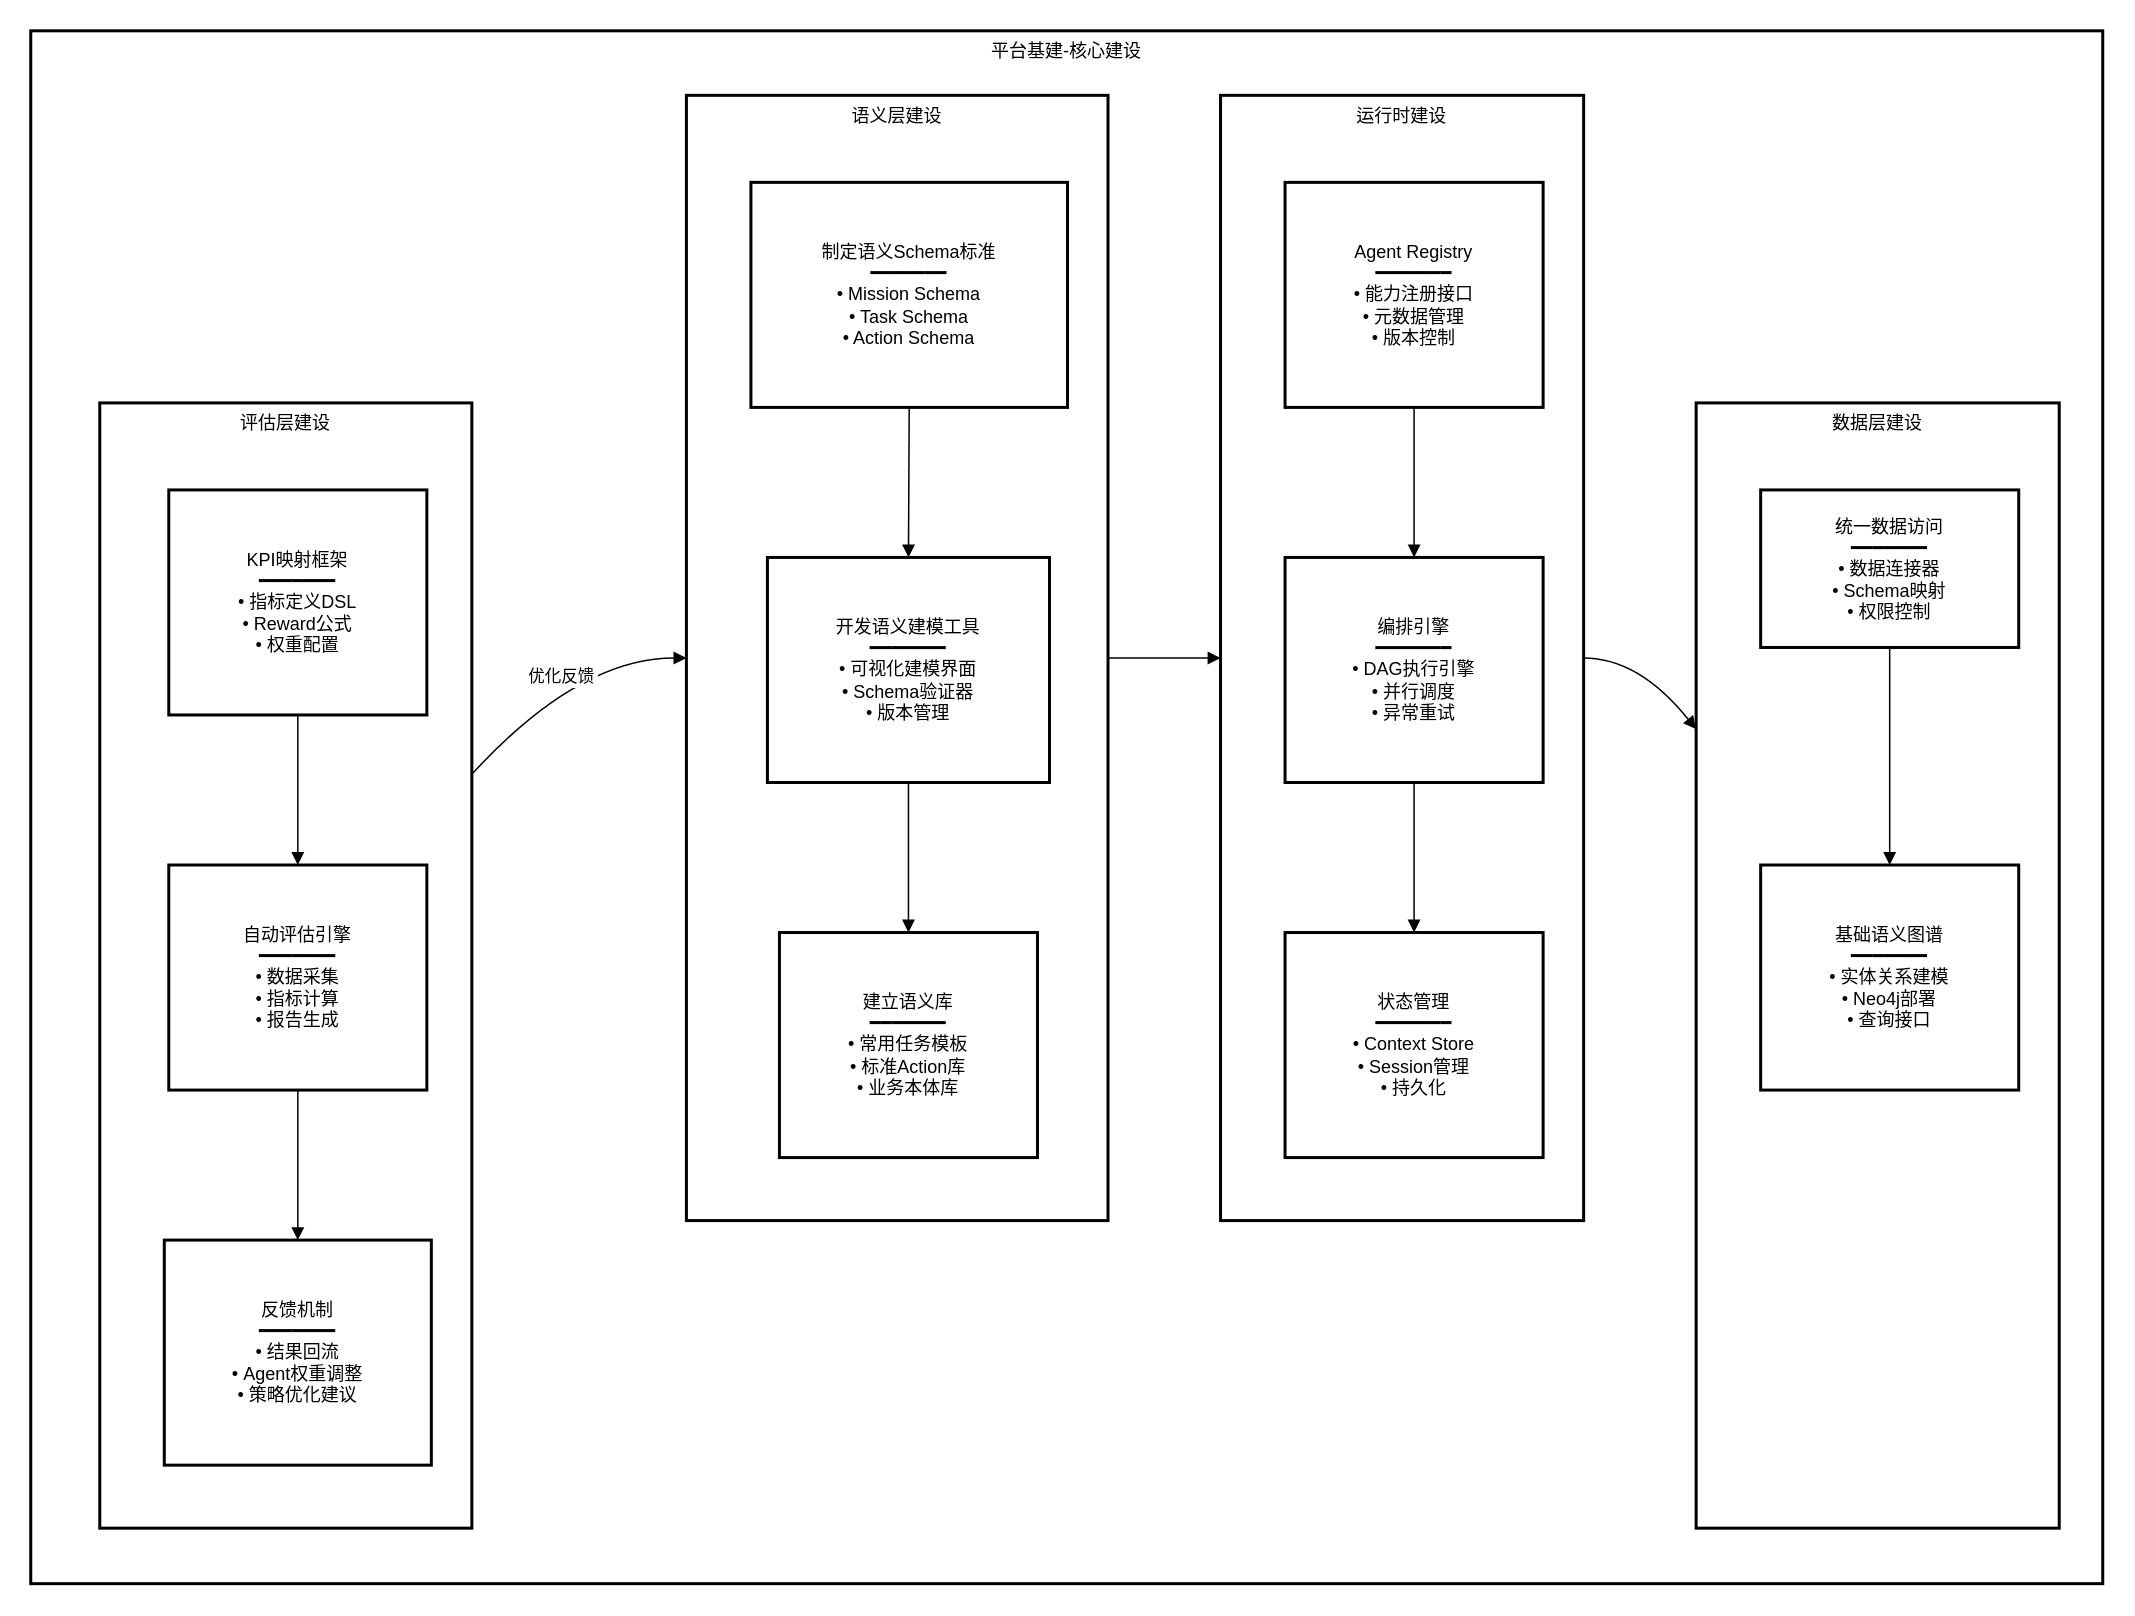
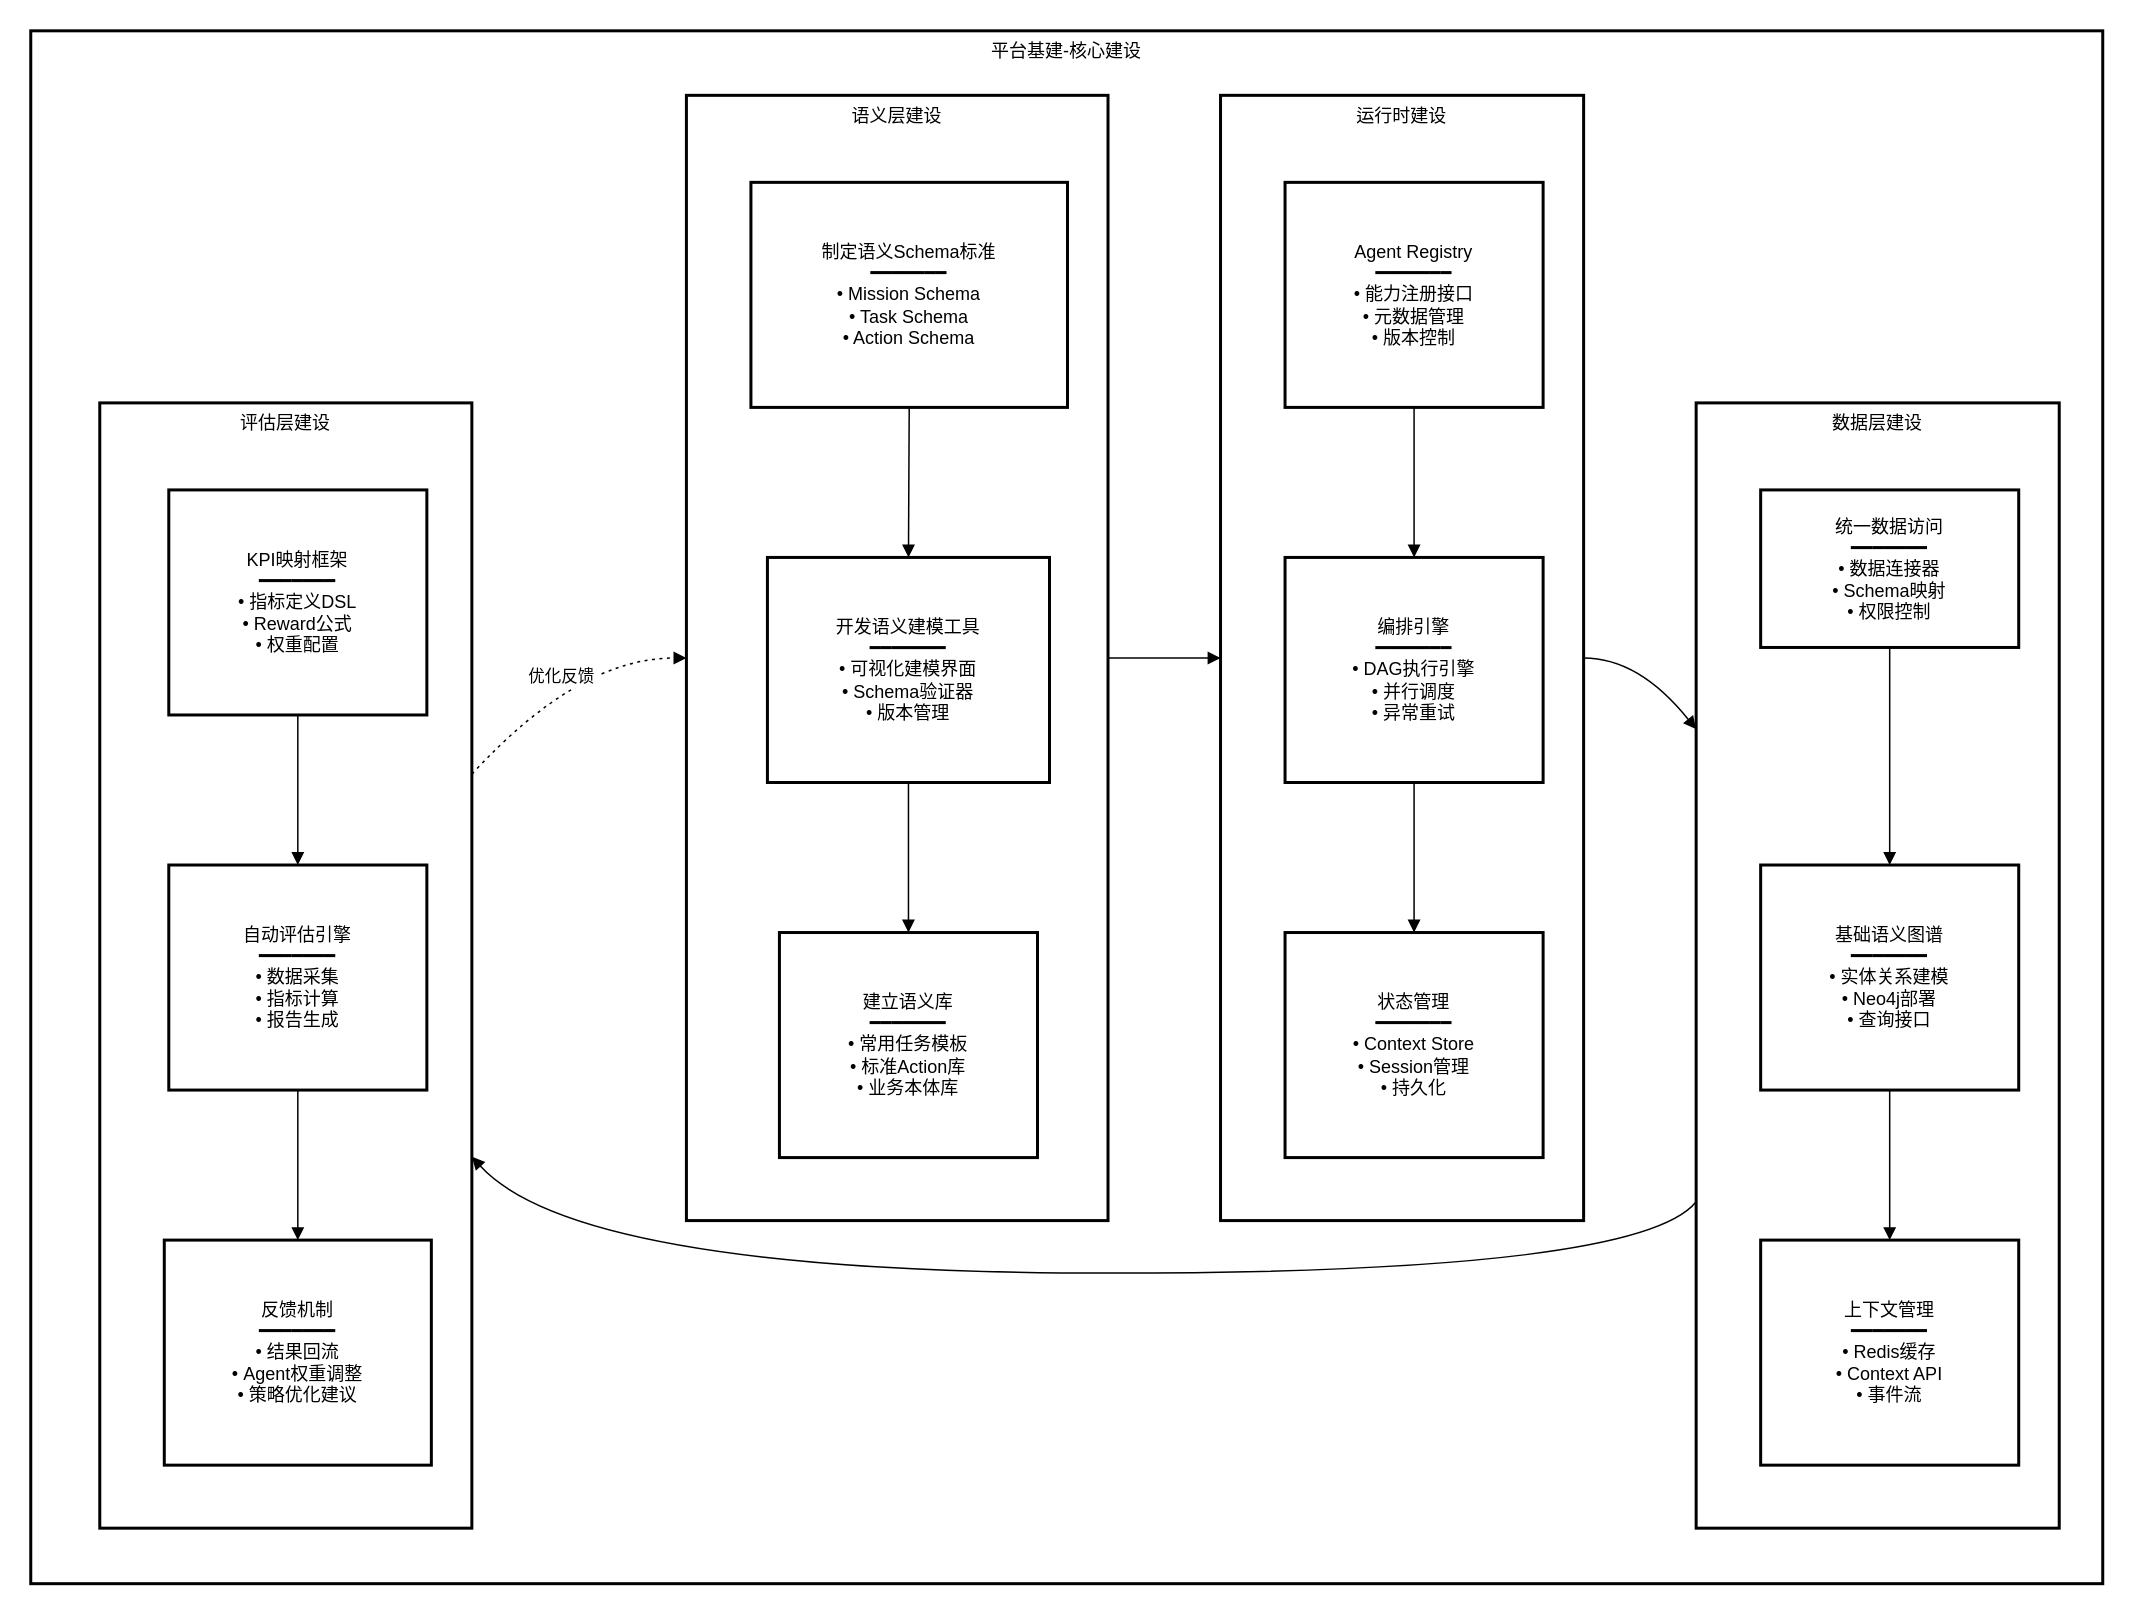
edge "评估层建设" -> "语义层建设": style solid -> dashed
edge "基础语义图谱 ━━━━━━━ • 实体关系建模 • Neo4j部署 • 查询接口" -> "上下文管理 ━━━━━━━ • Redis缓存 • Context API • 事件流": added
edge "数据层建设" -> "评估层建设": added
node "上下文管理 ━━━━━━━ • Redis缓存 • Context API • 事件流": added
